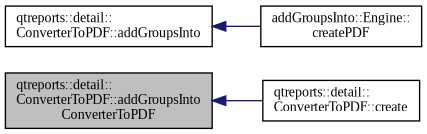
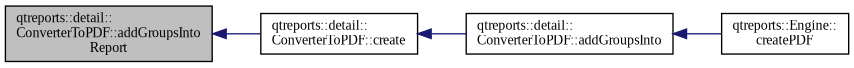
node "addGroupsInto::Engine:: createPDF": label "addGroupsInto::Engine:: createPDF" -> "qtreports::Engine:: createPDF"
edge "qtreports::detail:: ConverterToPDF::addGroupsInto" -> "qtreports::detail:: ConverterToPDF::create": added
node "qtreports::detail:: ConverterToPDF::addGroupsInto ConverterToPDF": label "qtreports::detail:: ConverterToPDF::addGroupsInto ConverterToPDF" -> "qtreports::detail:: ConverterToPDF::addGroupsInto Report"
